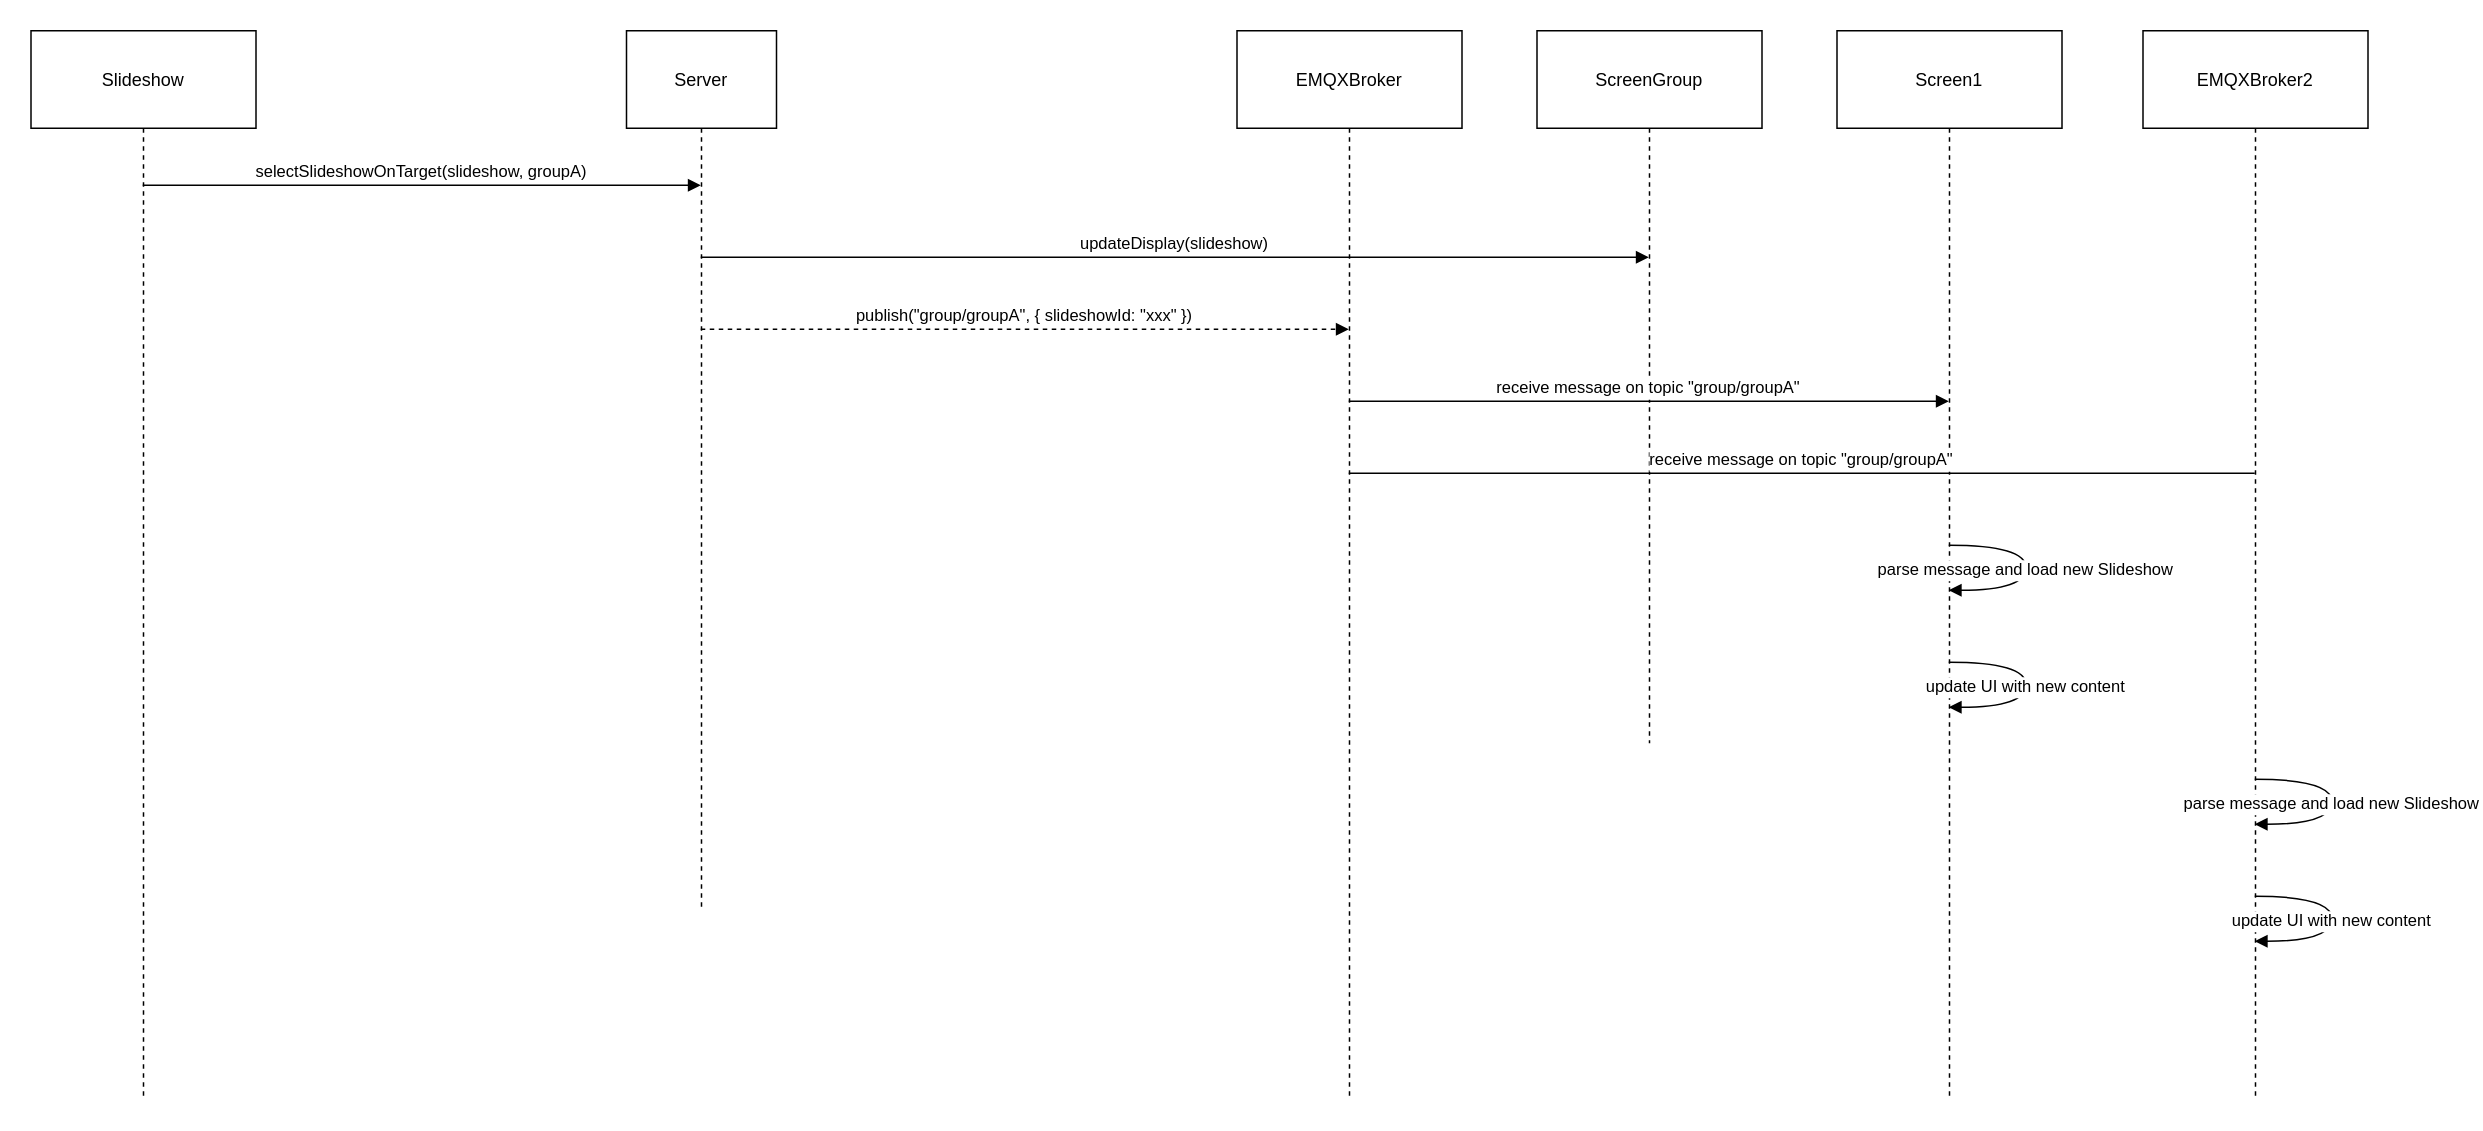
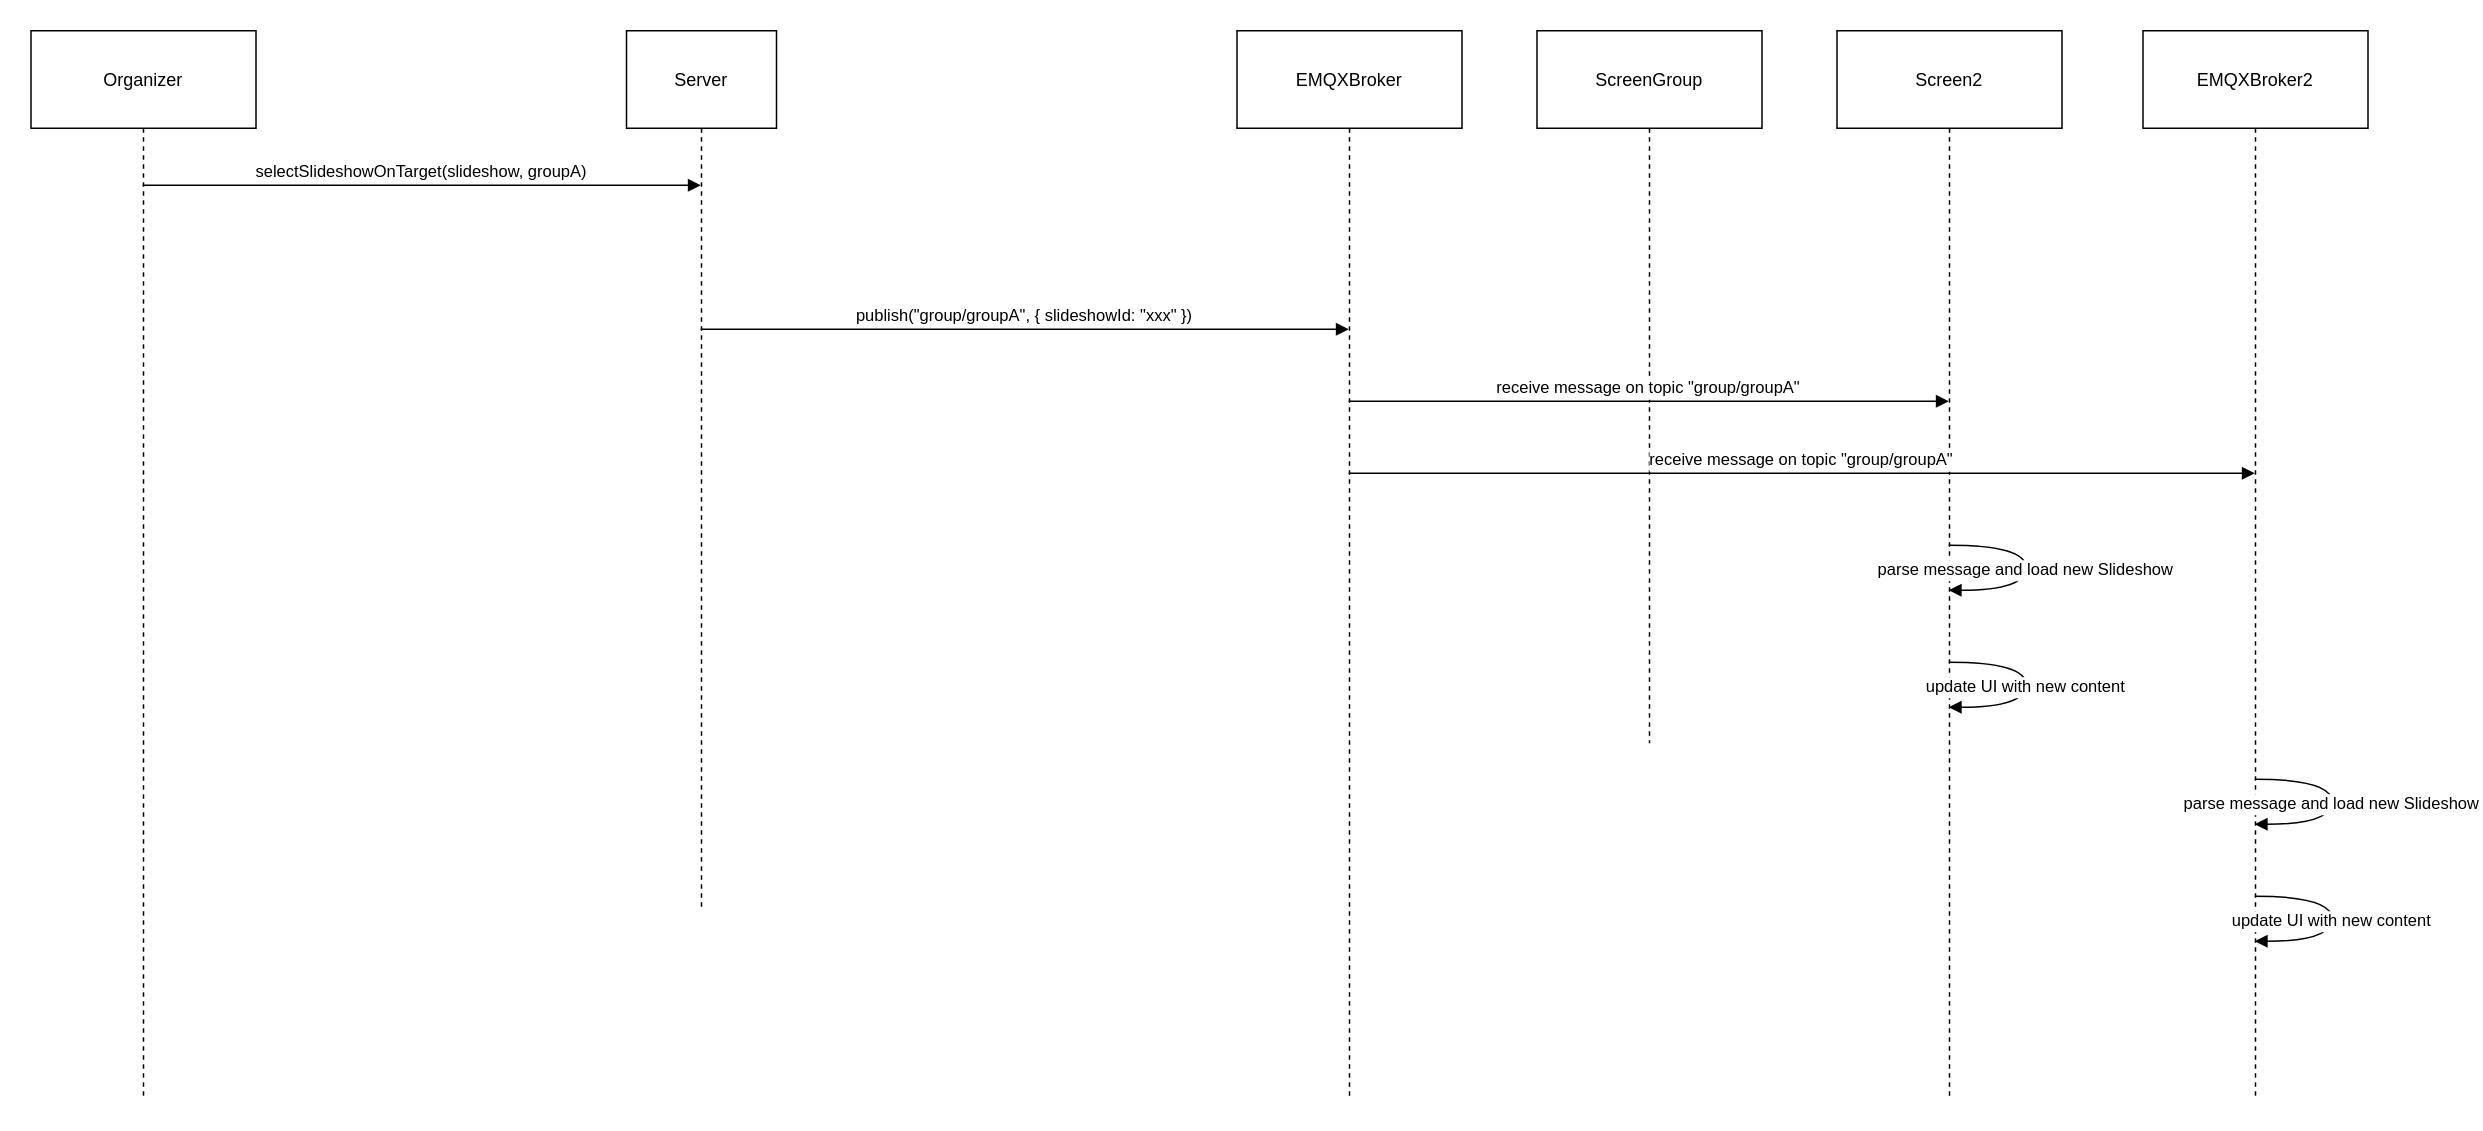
node "Slideshow": label "Slideshow" -> "Organizer"
node "Screen1": label "Screen1" -> "Screen2"
edge "Server" -> "ScreenGroup": removed, label "updateDisplay(slideshow)"
edge "Server" -> "EMQXBroker": style dashed -> solid
edge "EMQXBroker" -- "EMQXBroker2": arrowhead none -> block
